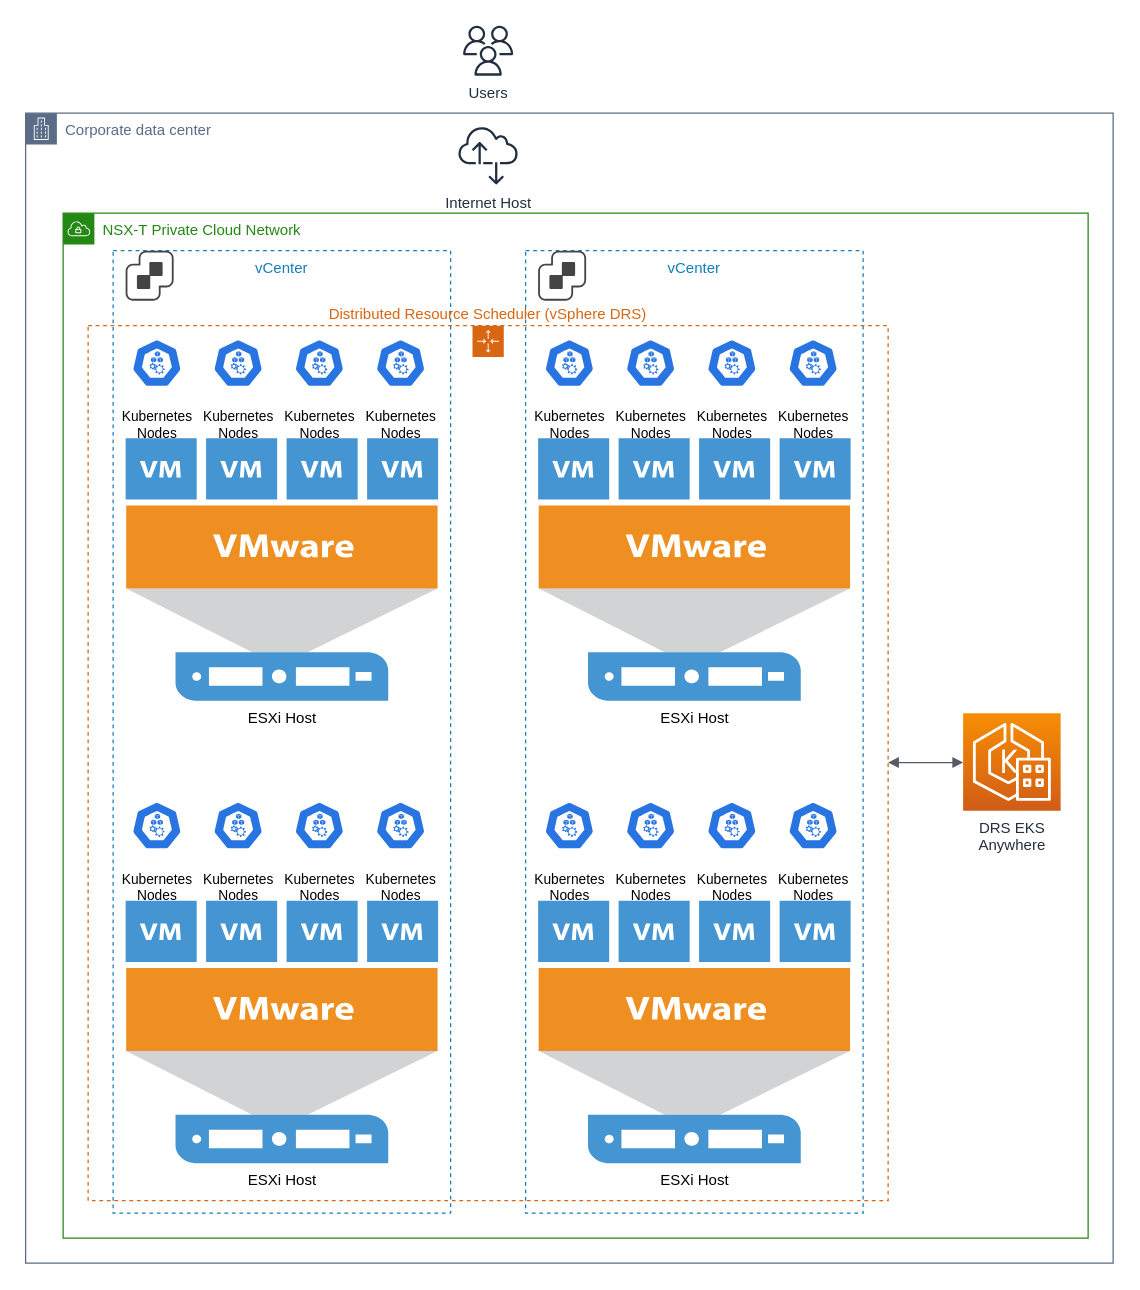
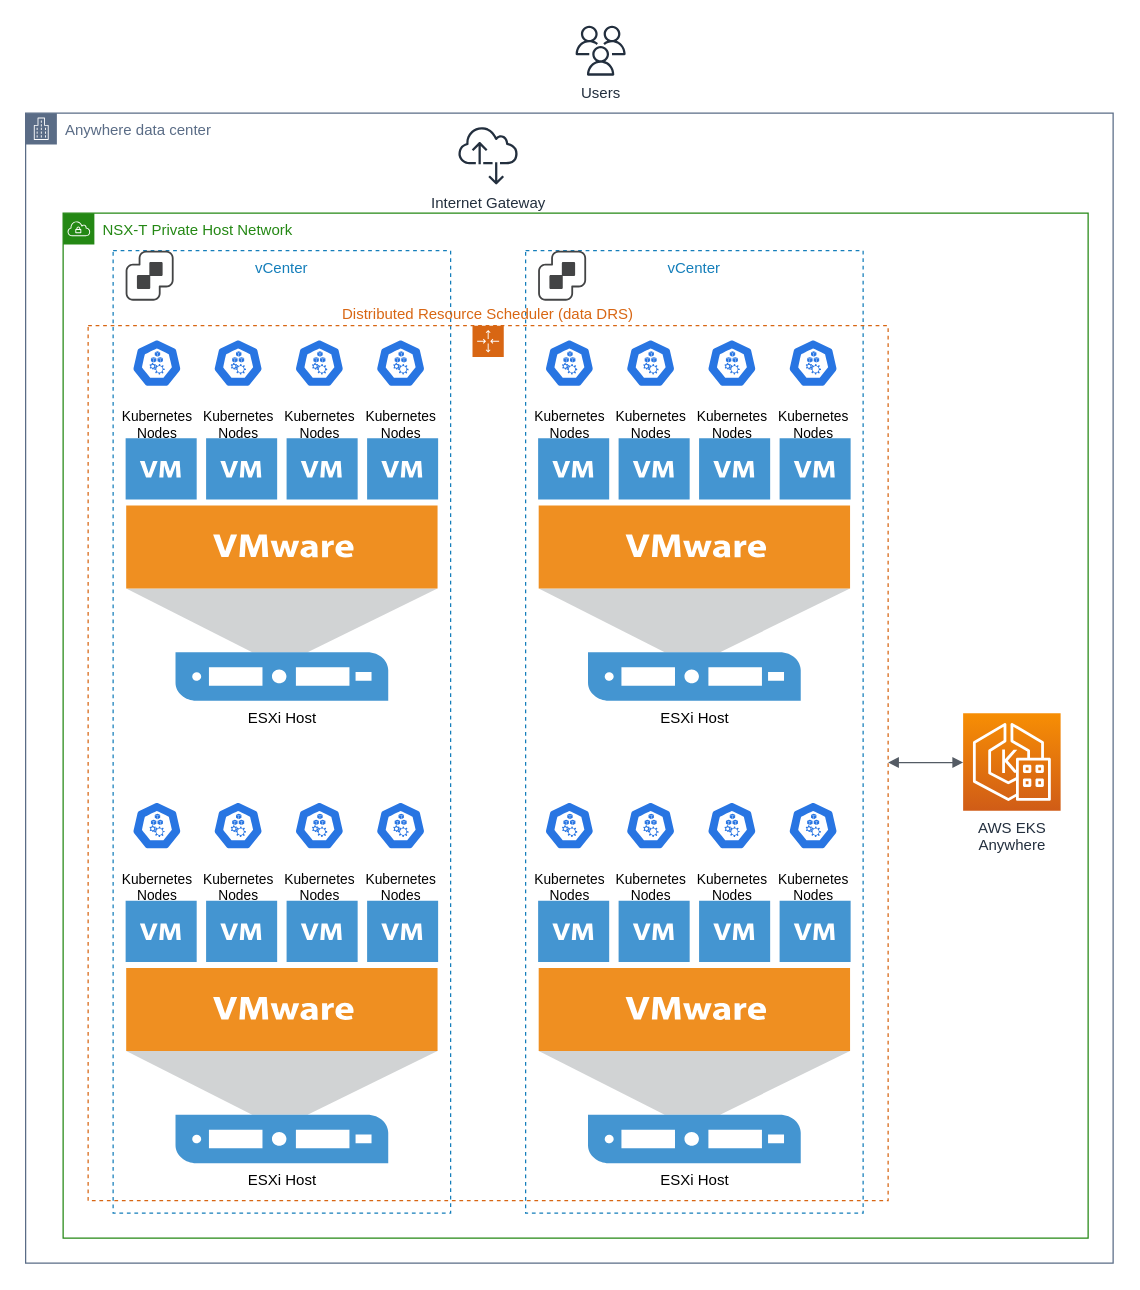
node "Users": moved (488, 51) -> (601, 51)
node "Corporate data center": label "Corporate data center" -> "Anywhere data center"
node "Internet Host": label "Internet Host" -> "Internet Gateway"
node "NSX-T Private Cloud Network": label "NSX-T Private Cloud Network" -> "NSX-T Private Host Network"
node "Distributed Resource Scheduler (vSphere DRS)": label "Distributed Resource Scheduler (vSphere DRS)" -> "Distributed Resource Scheduler (data DRS)"
node "DRS EKS Anywhere": label "DRS EKS Anywhere" -> "AWS EKS Anywhere"
